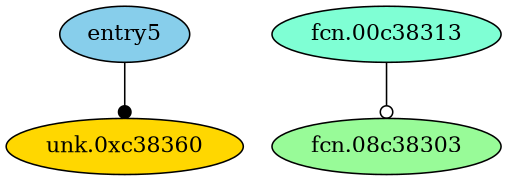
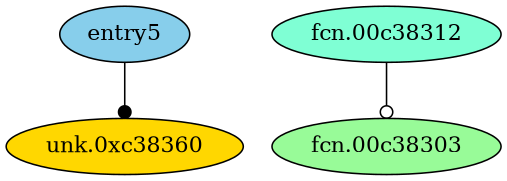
node "fcn.00c38313": label "fcn.00c38313" -> "fcn.00c38312"
node "fcn.08c38303": label "fcn.08c38303" -> "fcn.00c38303"
